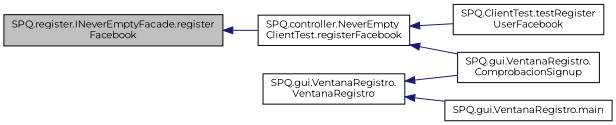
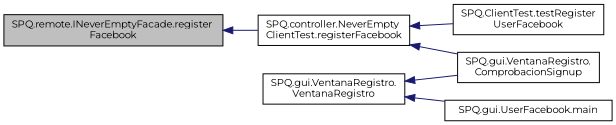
node "SPQ.register.INeverEmptyFacade.register Facebook": label "SPQ.register.INeverEmptyFacade.register Facebook" -> "SPQ.remote.INeverEmptyFacade.register Facebook"
node "SPQ.gui.VentanaRegistro.main": label "SPQ.gui.VentanaRegistro.main" -> "SPQ.gui.UserFacebook.main"
